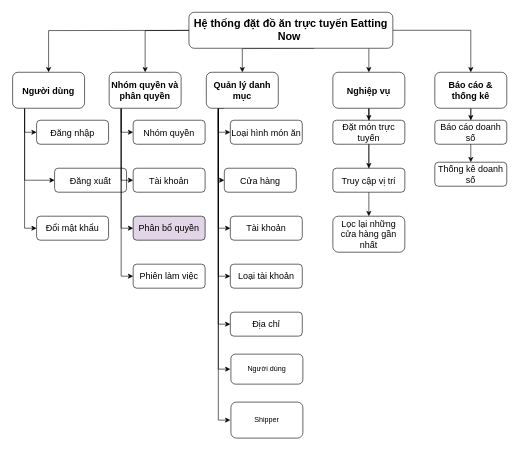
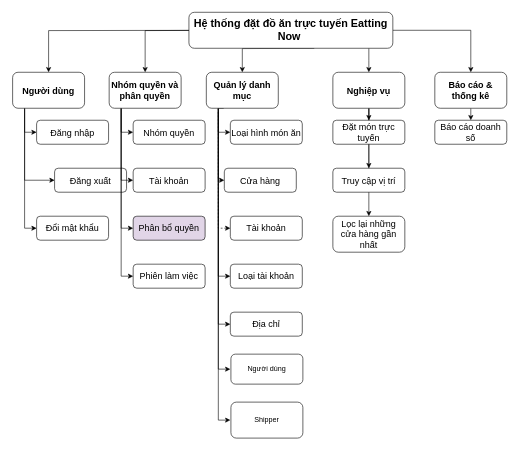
edge "Báo cáo & thống kê" -> "Thống kê doanh số": removed
node "Thống kê doanh số": removed
edge "Quản lý danh mục" -> "Tài khoản": style solid -> dashed
